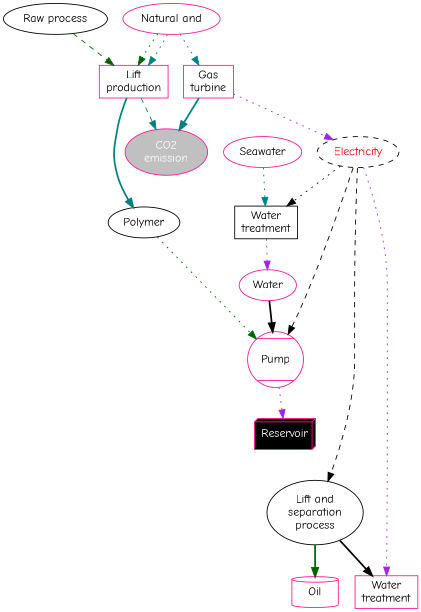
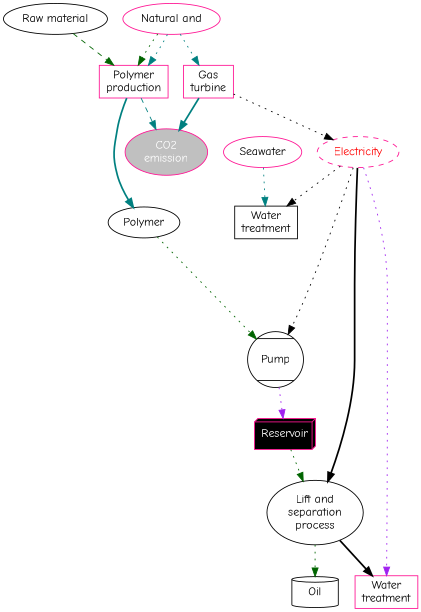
node "Raw process": label "Raw process" -> "Raw material"
node "Lift production": label "Lift production" -> "Polymer production"
edge "Gas turbine" -> "Electricity": color purple -> black
node "Electricity": color black -> deeppink
edge "Electricity" -> "Pump": style dashed -> dotted
node "Water": removed
edge "Electricity" -> "Lift and separation process": style dashed -> bold
node "Pump": color deeppink -> black
edge "Reservoir" -> "Lift and separation process": added
edge "Lift and separation process" -> "Oil": style bold -> dotted
node "Oil": color deeppink -> black
